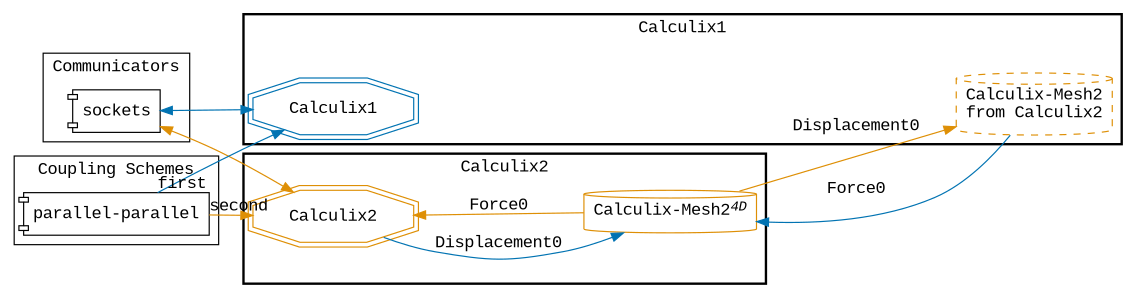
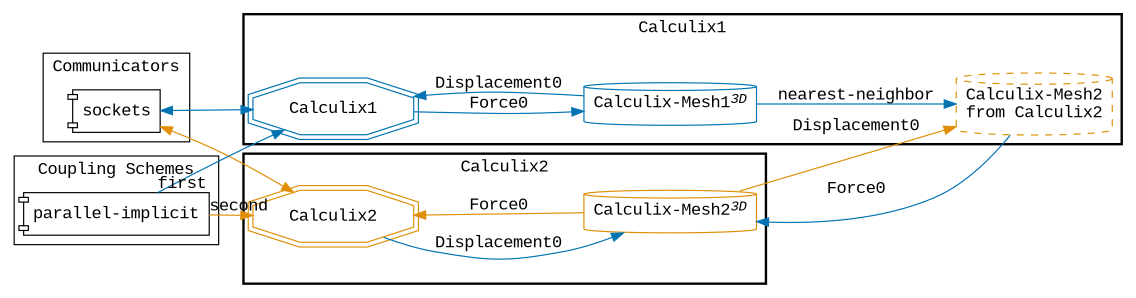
node "Calculix-Mesh1": added
node "Calculix-Mesh2": text "4D" -> "3D"
node "parallel-parallel": label "parallel-parallel" -> "parallel-implicit"
